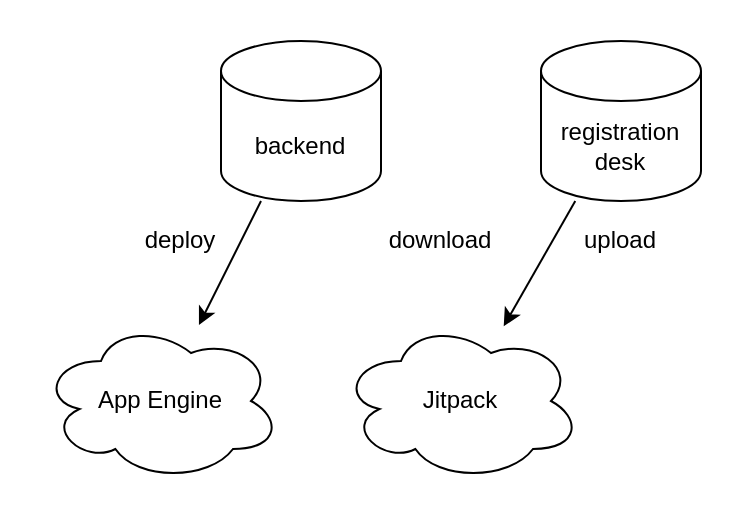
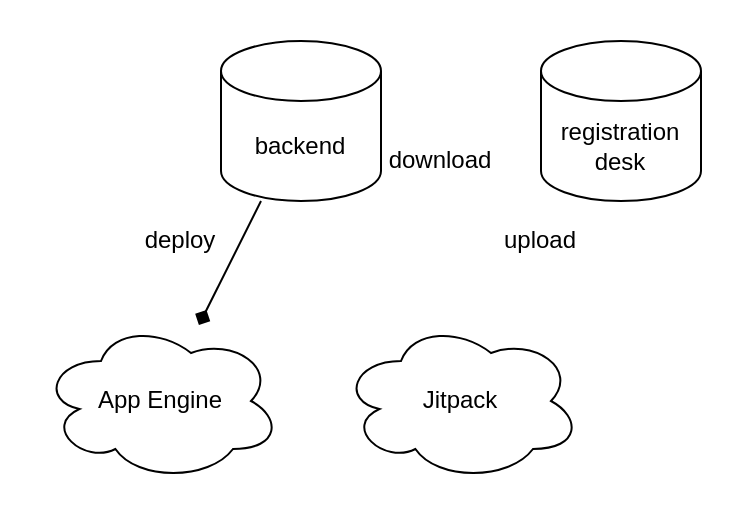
node "download": moved (441, 241) -> (441, 161)
node "upload": moved (621, 241) -> (541, 241)
edge "registration desk" -> "Jitpack": removed
edge "backend" -> "App Engine": arrowhead classic -> diamond
